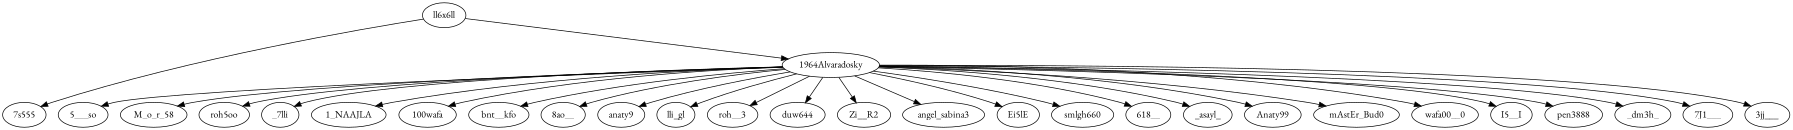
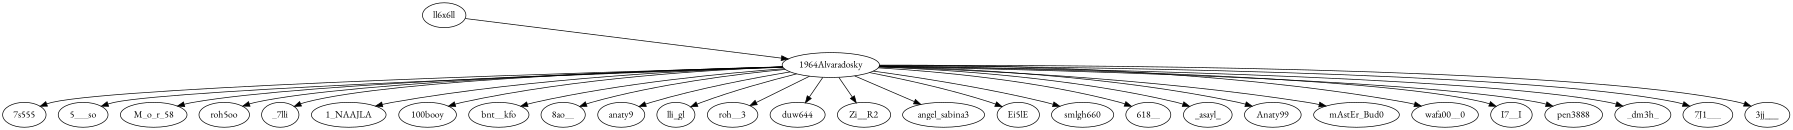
edge "ll6x6ll" -> "7s555": now "1964Alvaradosky" -> "7s555"
node "100wafa": label "100wafa" -> "100booy"
node "I5__I": label "I5__I" -> "I7__I"
